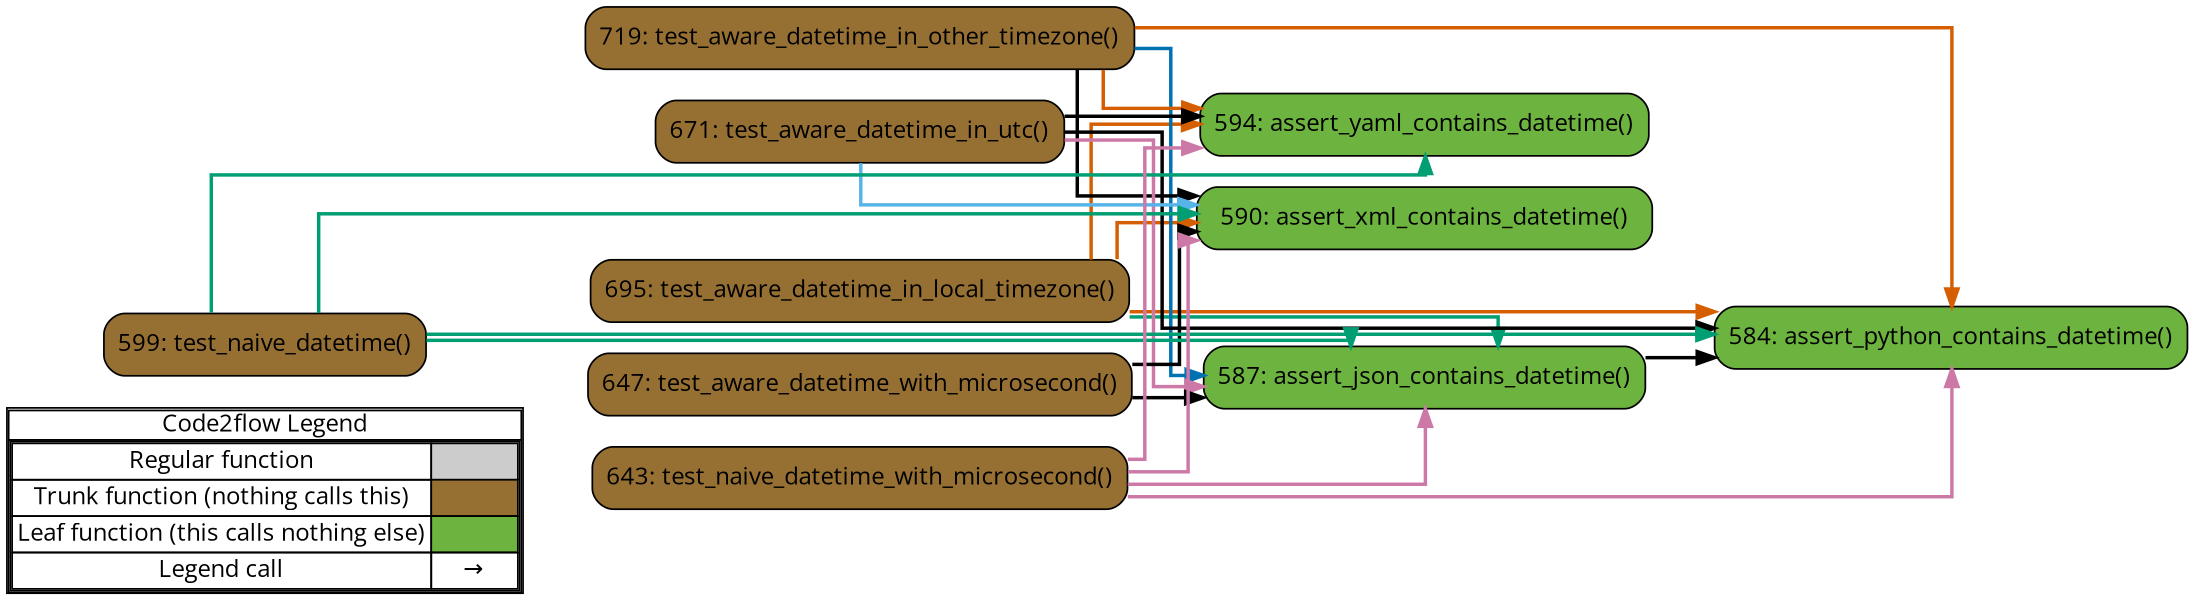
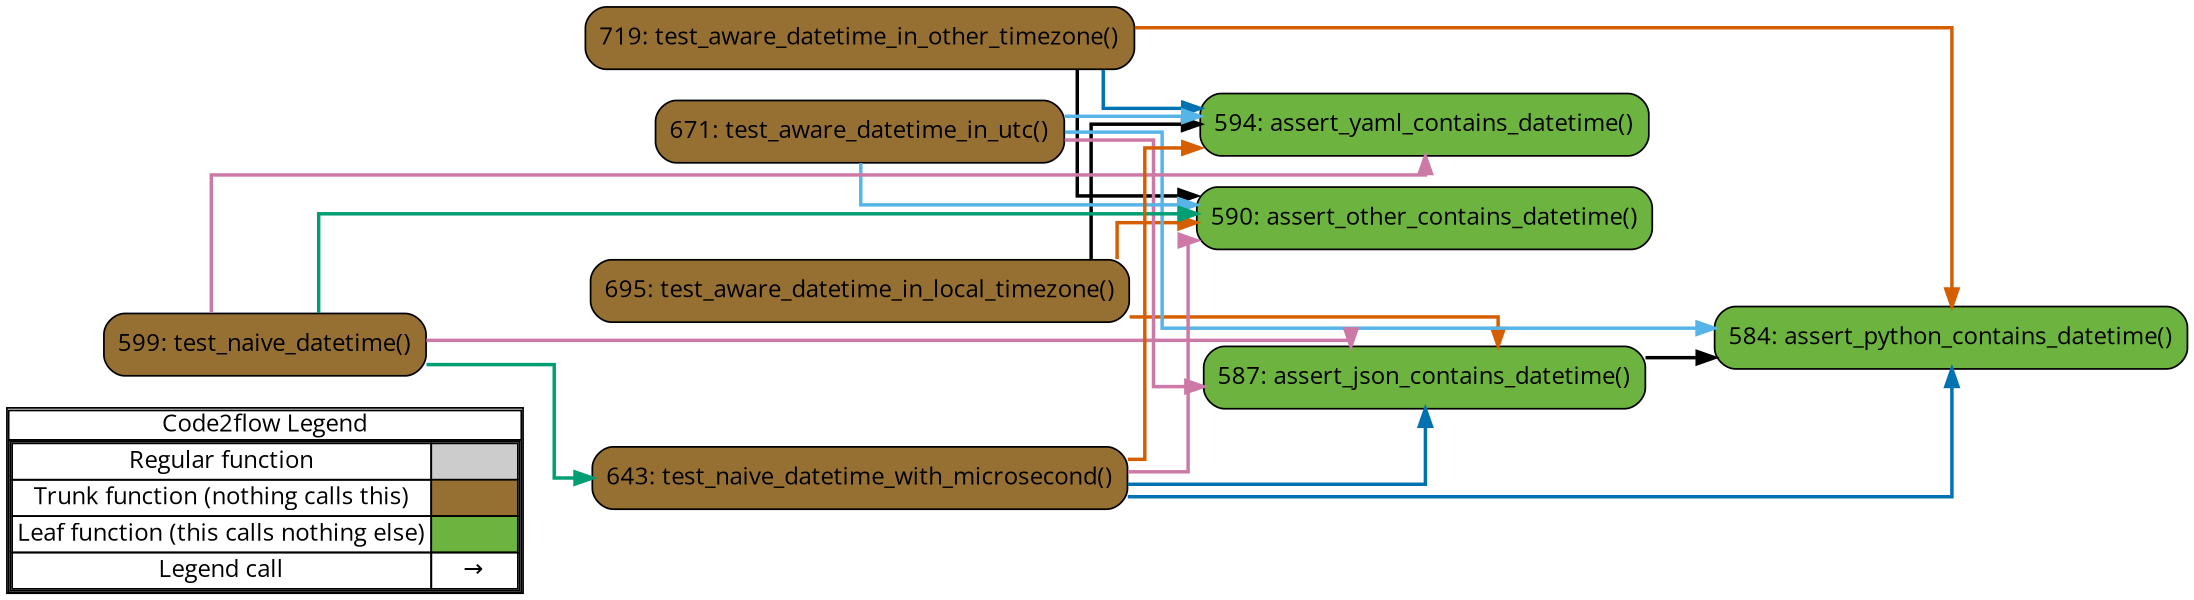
edge "719: test_aware_datetime_in_other_timezone()" -> "594: assert_yaml_contains_datetime()": color #d55e00 -> #0072b2
edge "671: test_aware_datetime_in_utc()" -> "594: assert_yaml_contains_datetime()": color #000000 -> #56b4e9
edge "695: test_aware_datetime_in_local_timezone()" -> "594: assert_yaml_contains_datetime()": color #d55e00 -> #000000
edge "599: test_naive_datetime()" -> "594: assert_yaml_contains_datetime()": color #009e73 -> #cc79a7
edge "719: test_aware_datetime_in_other_timezone()" -> "587: assert_json_contains_datetime()": removed
node "590: assert_xml_contains_datetime()": label "590: assert_xml_contains_datetime()" -> "590: assert_other_contains_datetime()"
edge "643: test_naive_datetime_with_microsecond()" -> "594: assert_yaml_contains_datetime()": color #cc79a7 -> #d55e00
edge "695: test_aware_datetime_in_local_timezone()" -> "584: assert_python_contains_datetime()": removed
edge "695: test_aware_datetime_in_local_timezone()" -> "587: assert_json_contains_datetime()": color #009e73 -> #d55e00
edge "671: test_aware_datetime_in_utc()" -> "584: assert_python_contains_datetime()": color #000000 -> #56b4e9
edge "599: test_naive_datetime()" -> "584: assert_python_contains_datetime()": now "599: test_naive_datetime()" -> "643: test_naive_datetime_with_microsecond()"
edge "599: test_naive_datetime()" -> "587: assert_json_contains_datetime()": color #009e73 -> #cc79a7
node "647: test_aware_datetime_with_microsecond()": removed
edge "643: test_naive_datetime_with_microsecond()" -> "587: assert_json_contains_datetime()": color #cc79a7 -> #0072b2
edge "643: test_naive_datetime_with_microsecond()" -> "584: assert_python_contains_datetime()": color #cc79a7 -> #0072b2
